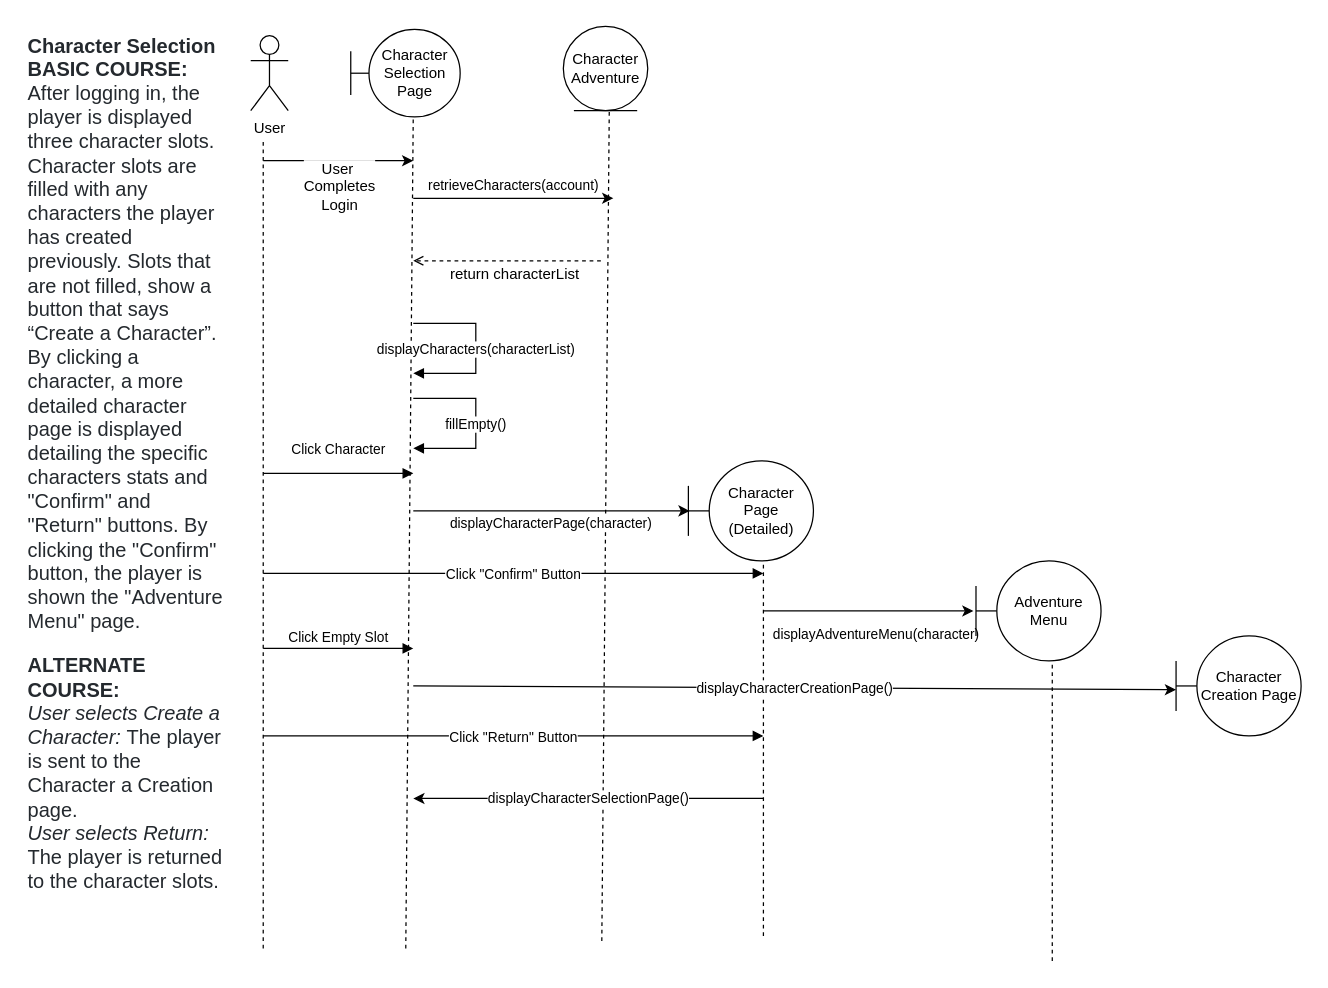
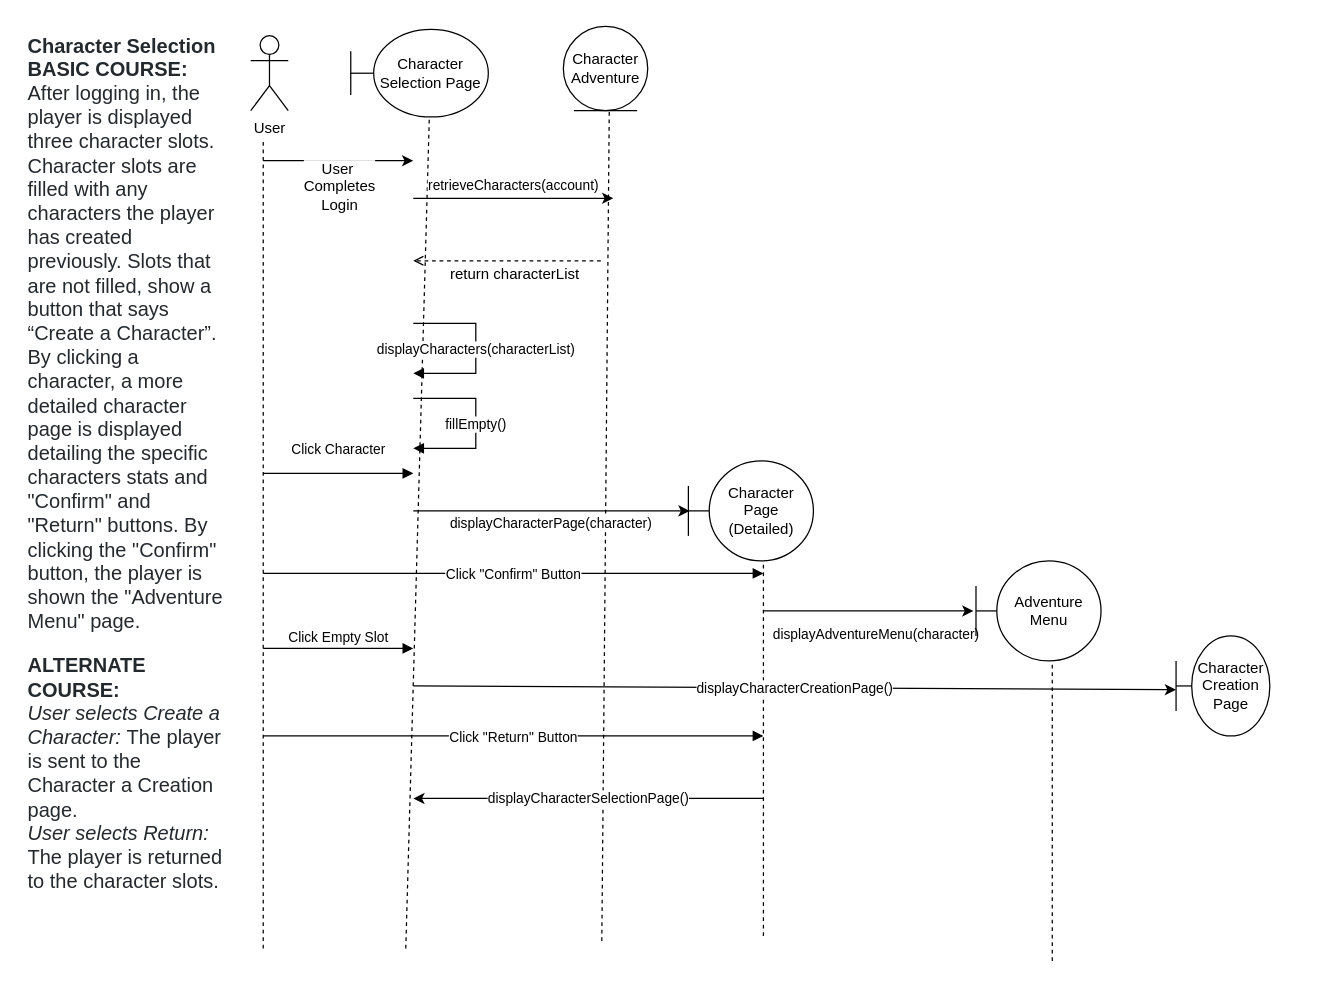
node "Character Selection Page": size 109x88 -> 138x88
node "Character Creation Page": size 125x100 -> 94x100
